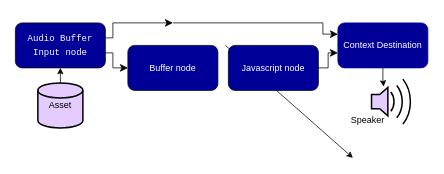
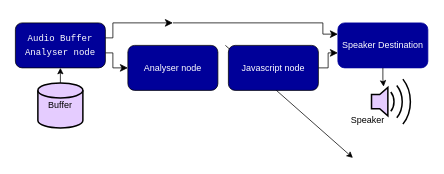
node "Audio Buffer Input node": label "Audio Buffer Input node" -> "Audio Buffer Analyser node"
node "Context Destination": label "Context Destination" -> "Speaker Destination"
node "Buffer node": label "Buffer node" -> "Analyser node"
node "Asset": label "Asset" -> "Buffer"
